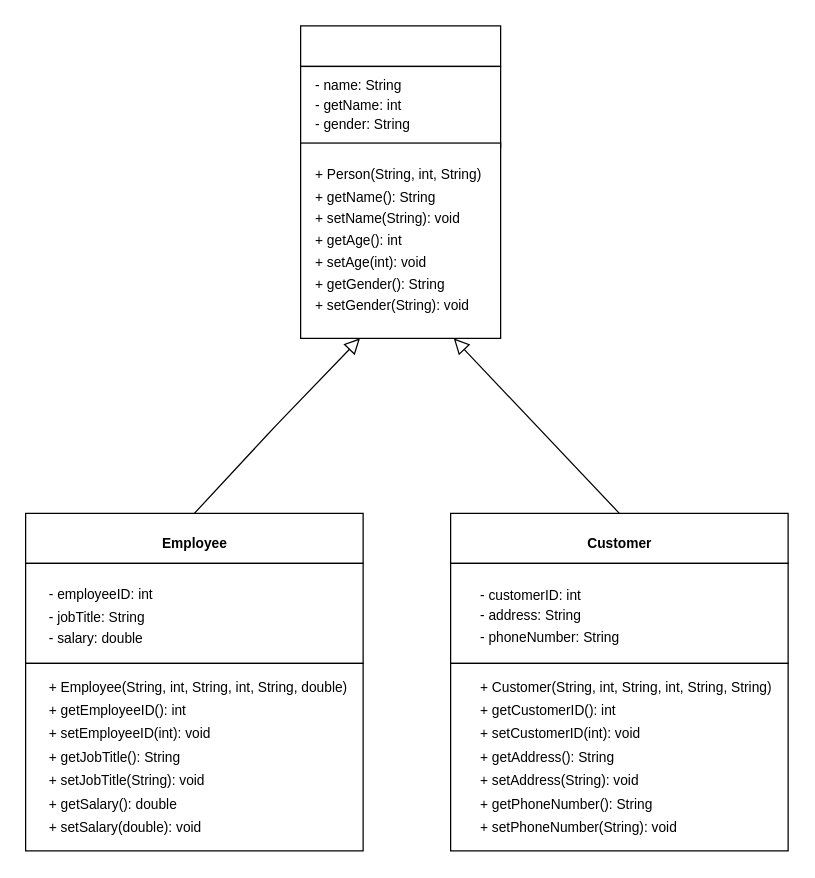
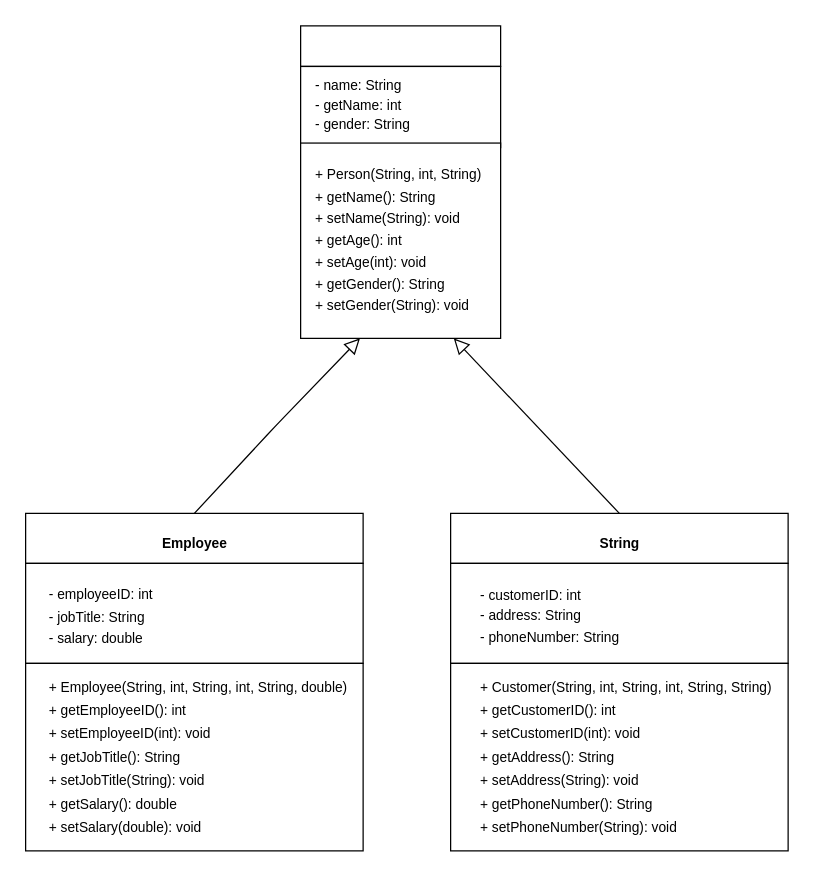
node "Customer": label "Customer" -> "String"
